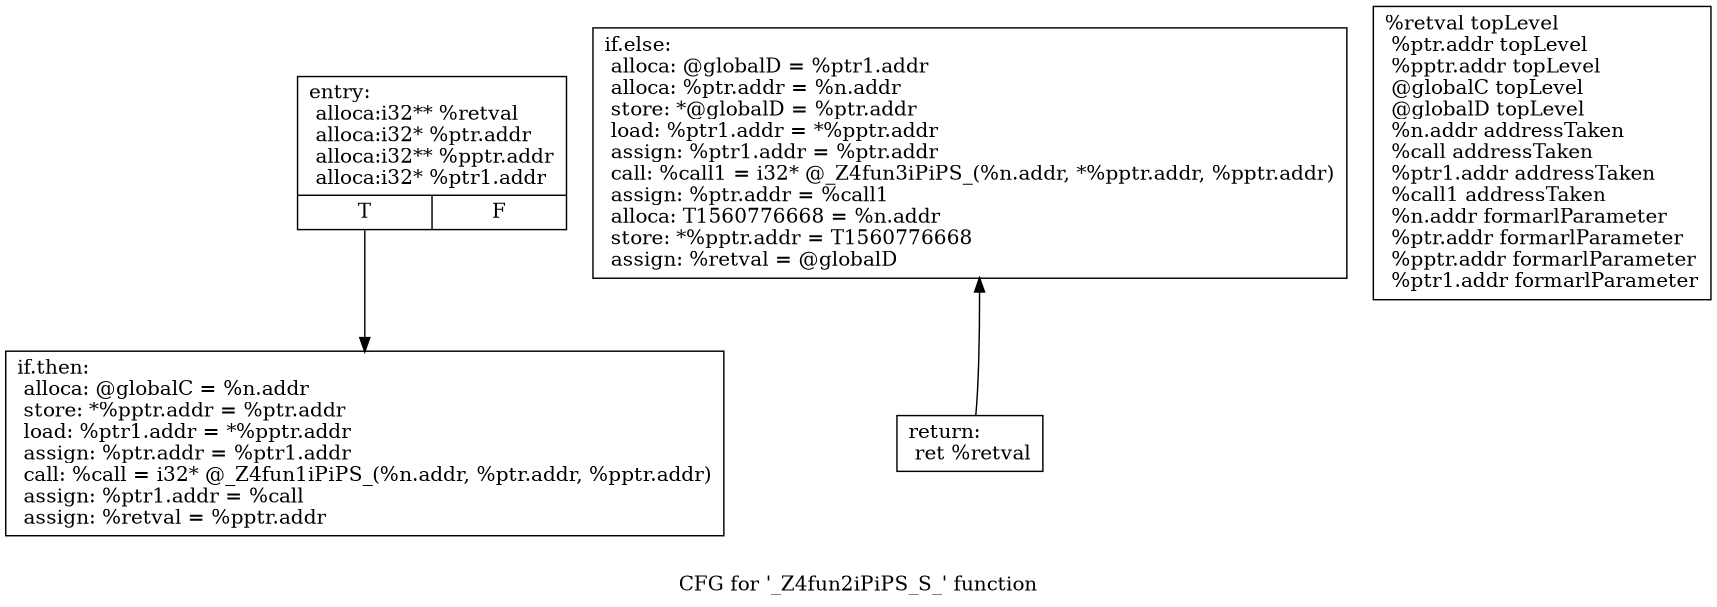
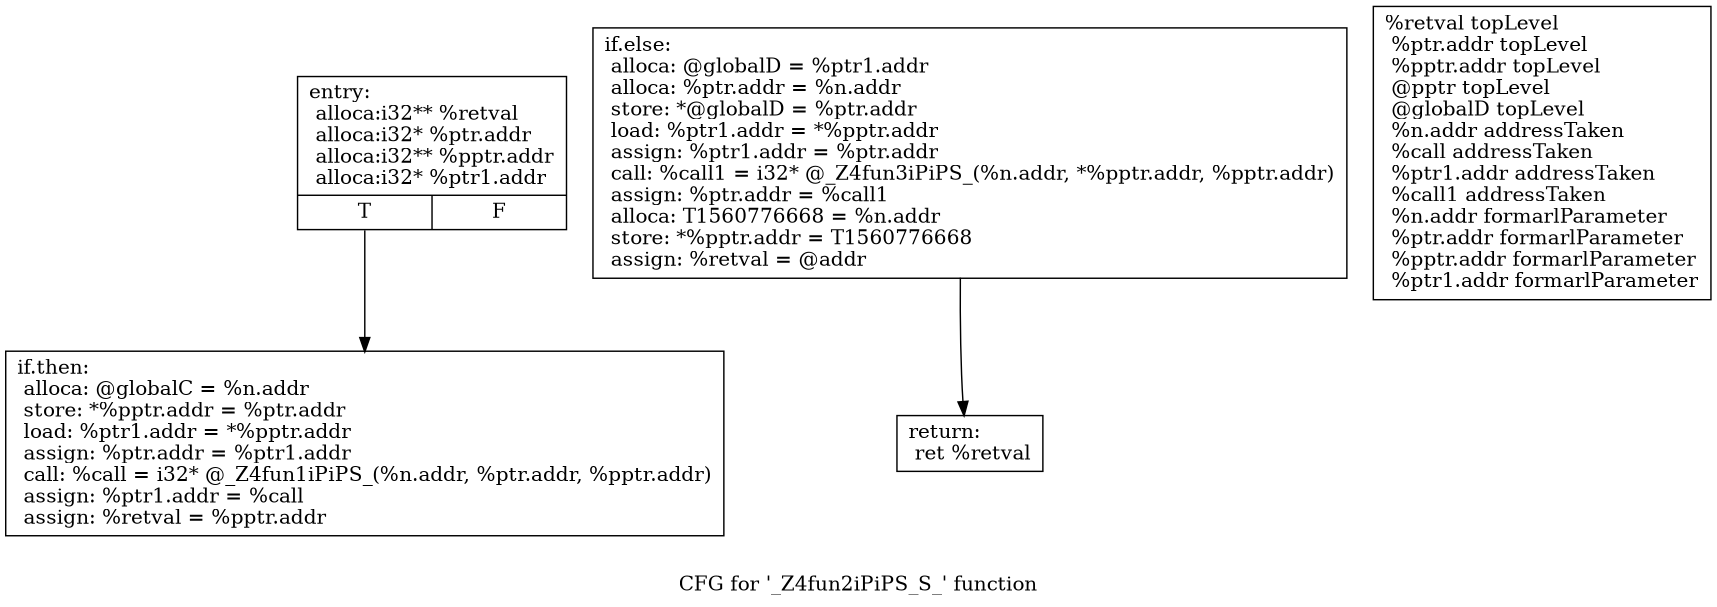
node "%retval topLevel": text "@globalC topLevel" -> "@pptr topLevel"
node "if.else:": text "assign: %retval = @globalD" -> "assign: %retval = @addr"
edge "return:" -> "if.else:": reversed
